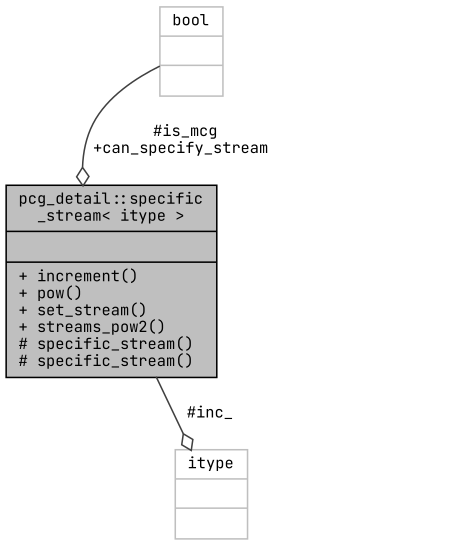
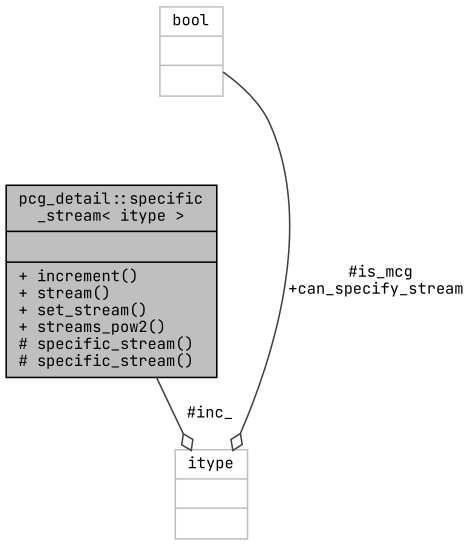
edge "bool" -> "pcg_detail::specific": now "bool" -> "itype"
node "pcg_detail::specific": text "+ pow()" -> "+ stream()"
